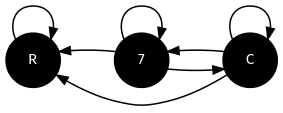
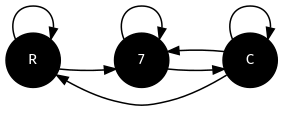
edge "7" -> "R": reversed
